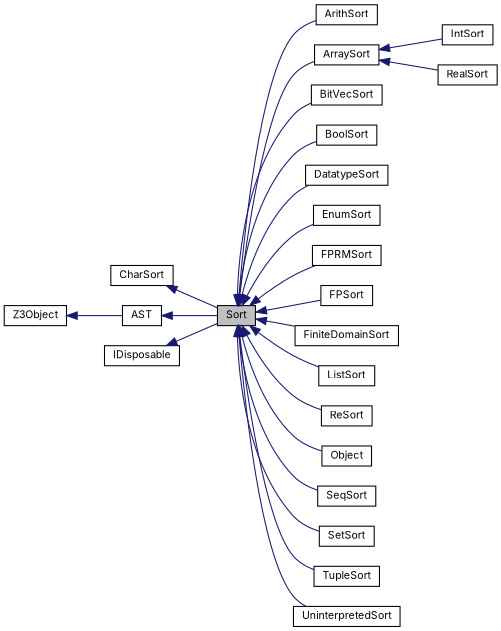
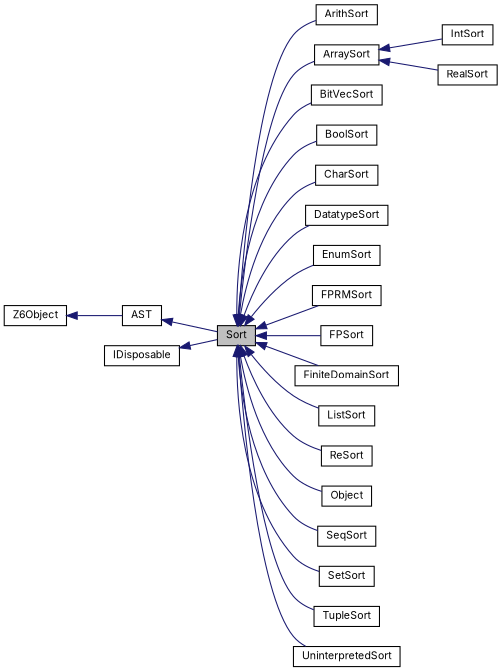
edge "Sort" -> "CharSort": reversed
node "Z3Object": label "Z3Object" -> "Z6Object"
